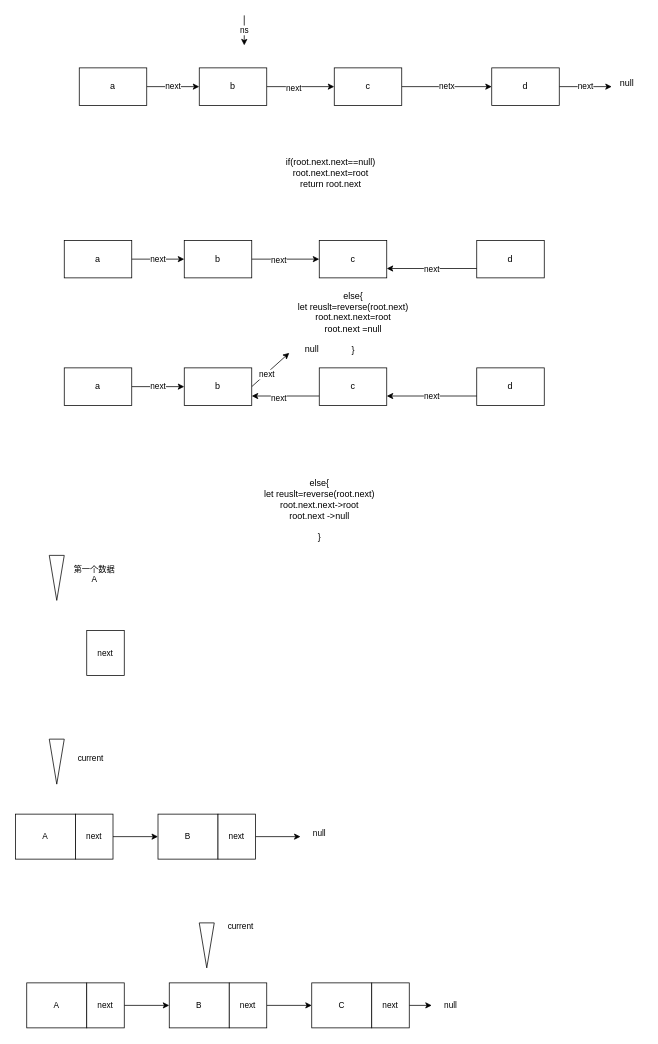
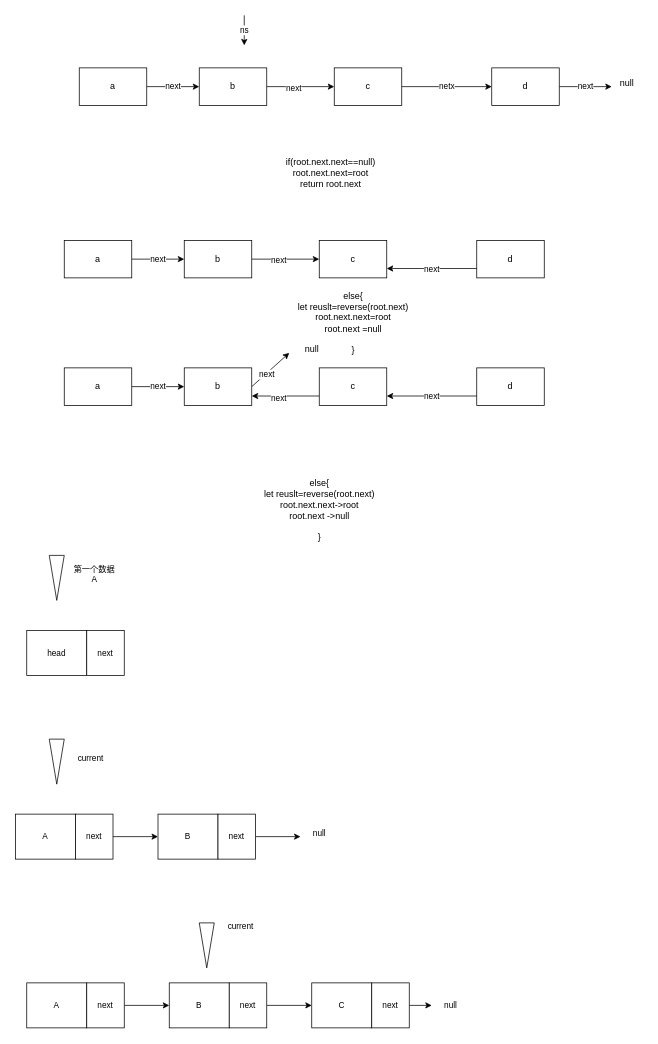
node "head": added
